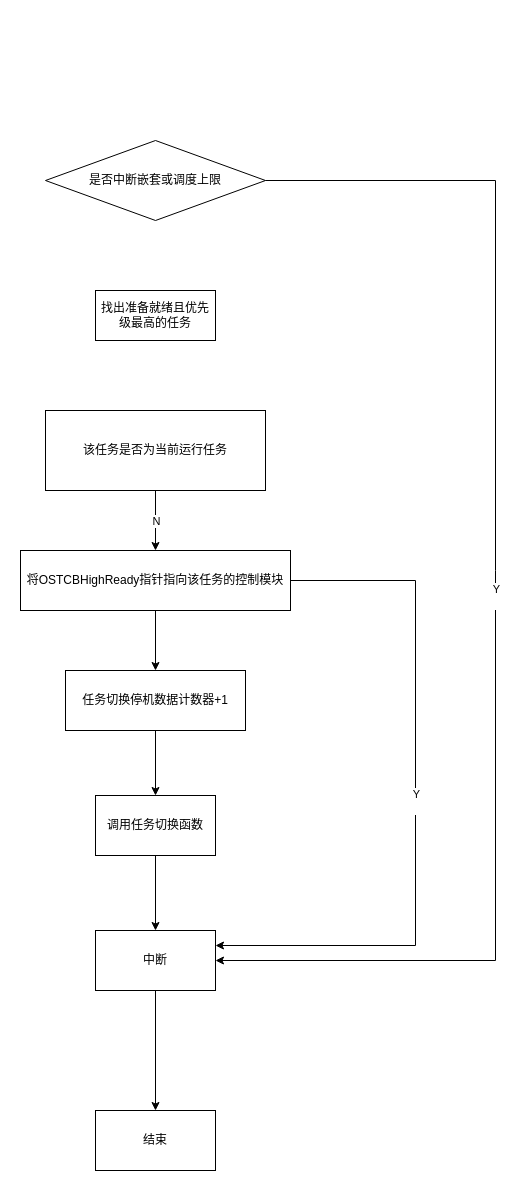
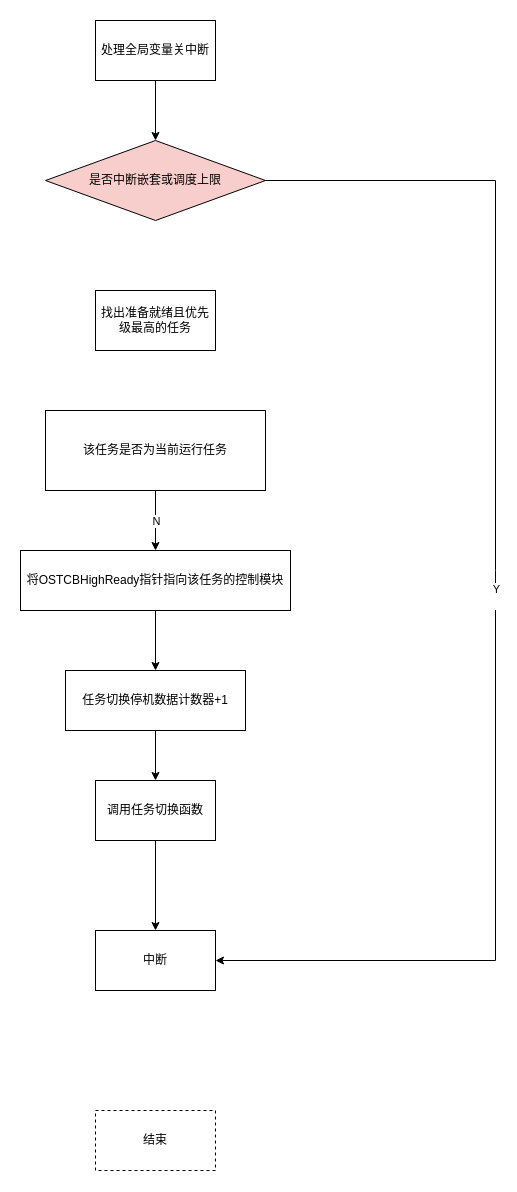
node "处理全局变量关中断": added
edge "处理全局变量关中断" -> "是否中断嵌套或调度上限": added
node "是否中断嵌套或调度上限": fillcolor #ffffff -> #f8cecc
node "找出准备就绪且优先级最高的任务": size 120x50 -> 120x60
edge "将OSTCBHighReady指针指向该任务的控制模块" -> "中断": removed, label "Y"
node "调用任务切换函数": moved (156, 826) -> (156, 811)
edge "中断" -> "结束": removed
node "结束": style solid -> dashed
